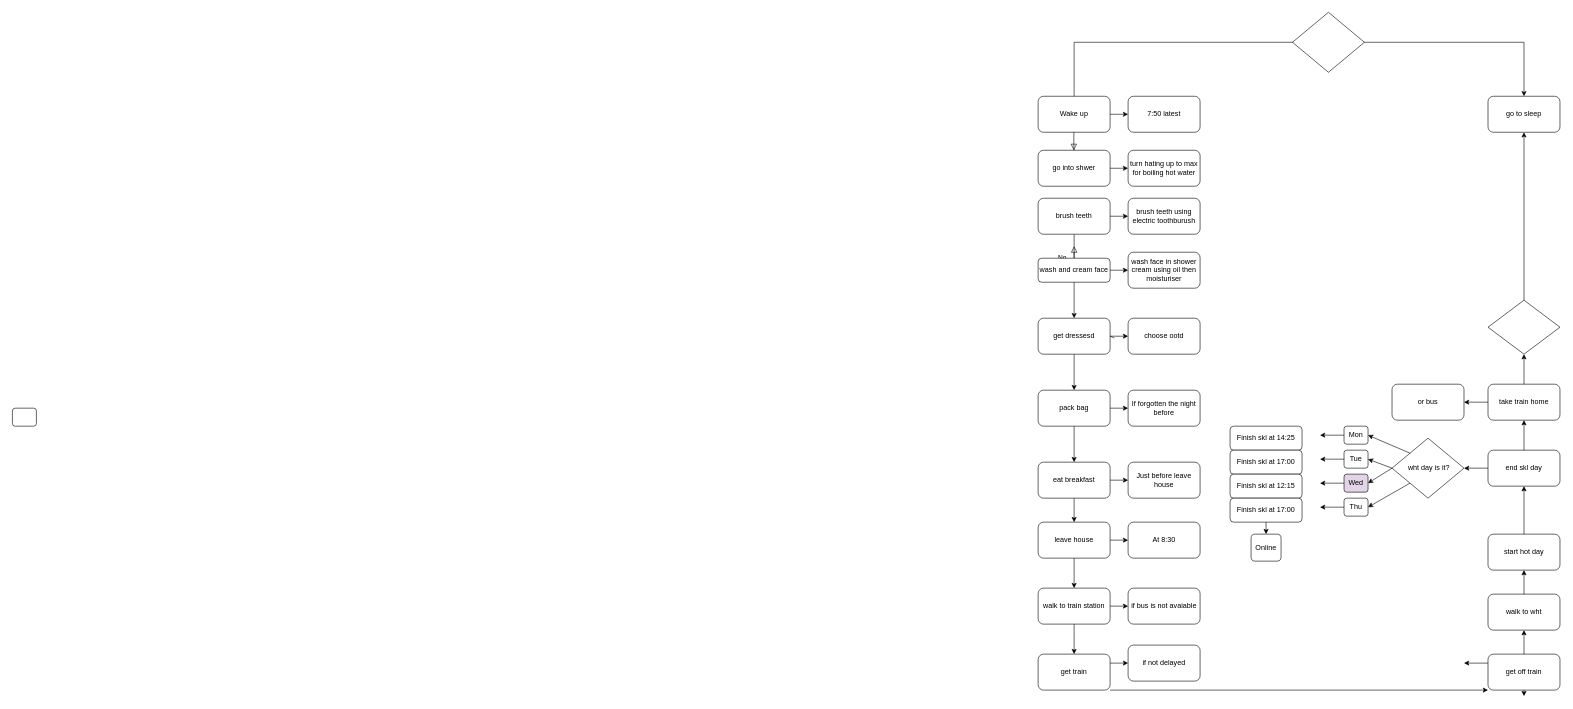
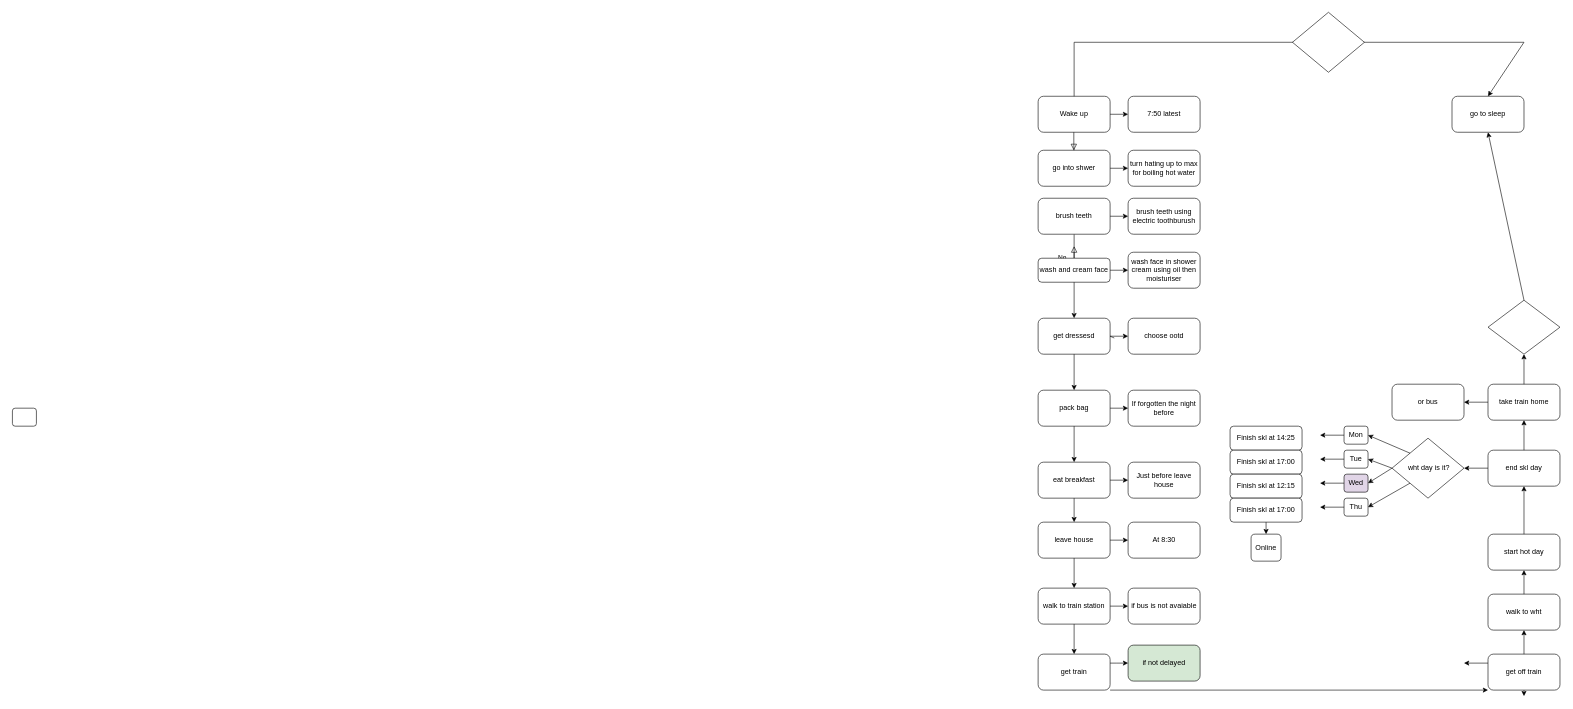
node "go to sleep": moved (1524, 114) -> (1488, 114)
node "if not delayed": fillcolor #ffffff -> #d5e8d4
